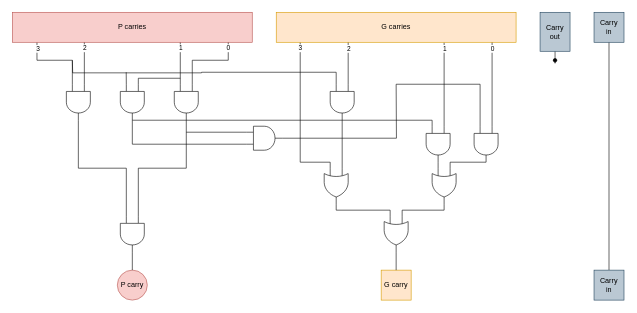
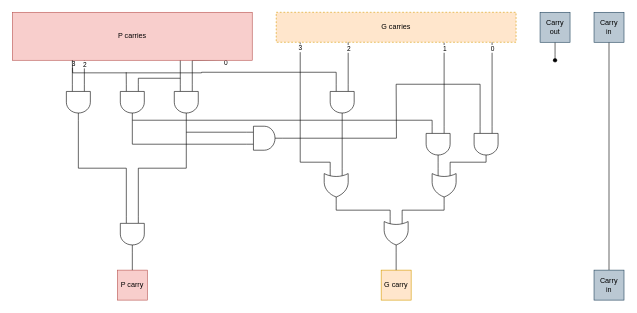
node "P carries": size 240x30 -> 240x48
node "G carries": style solid -> dashed
node "Carry out": size 30x39 -> 30x30
node "P carry": shape ellipse -> rectangle
